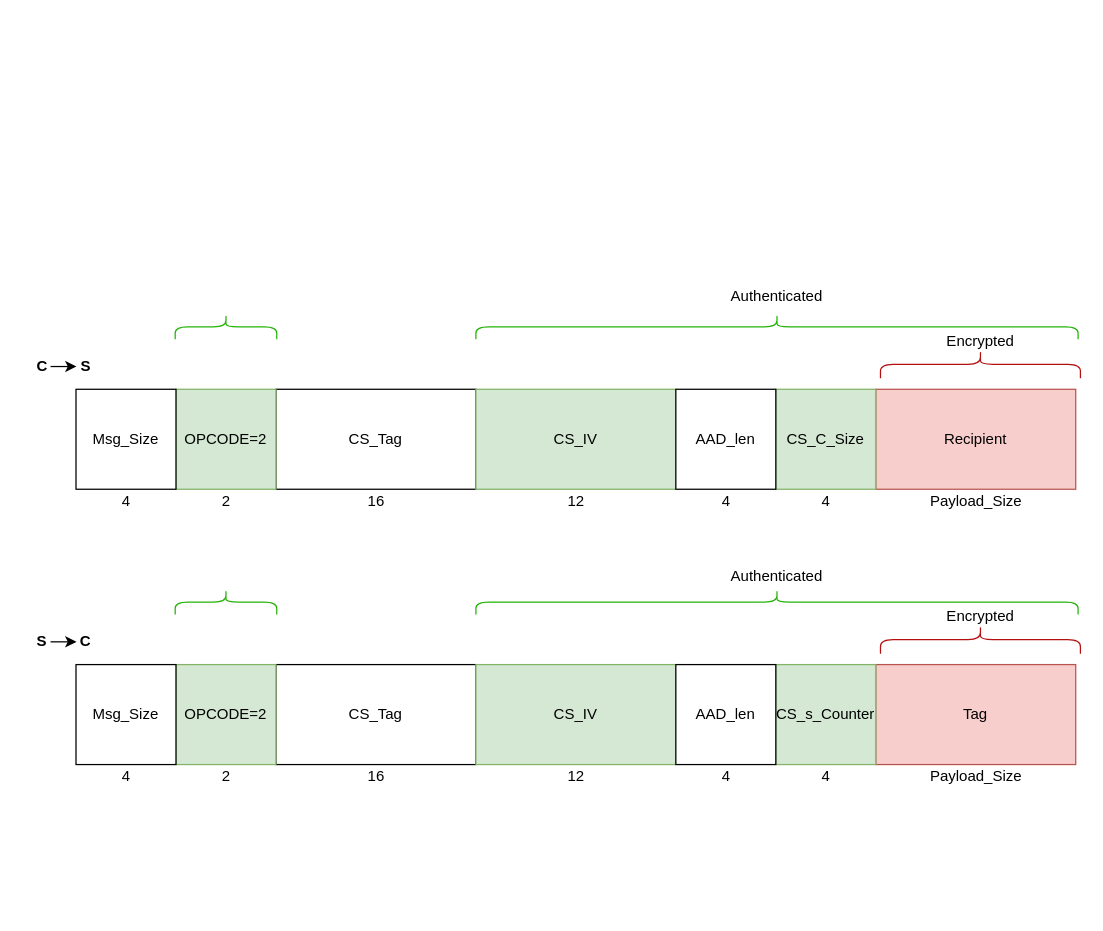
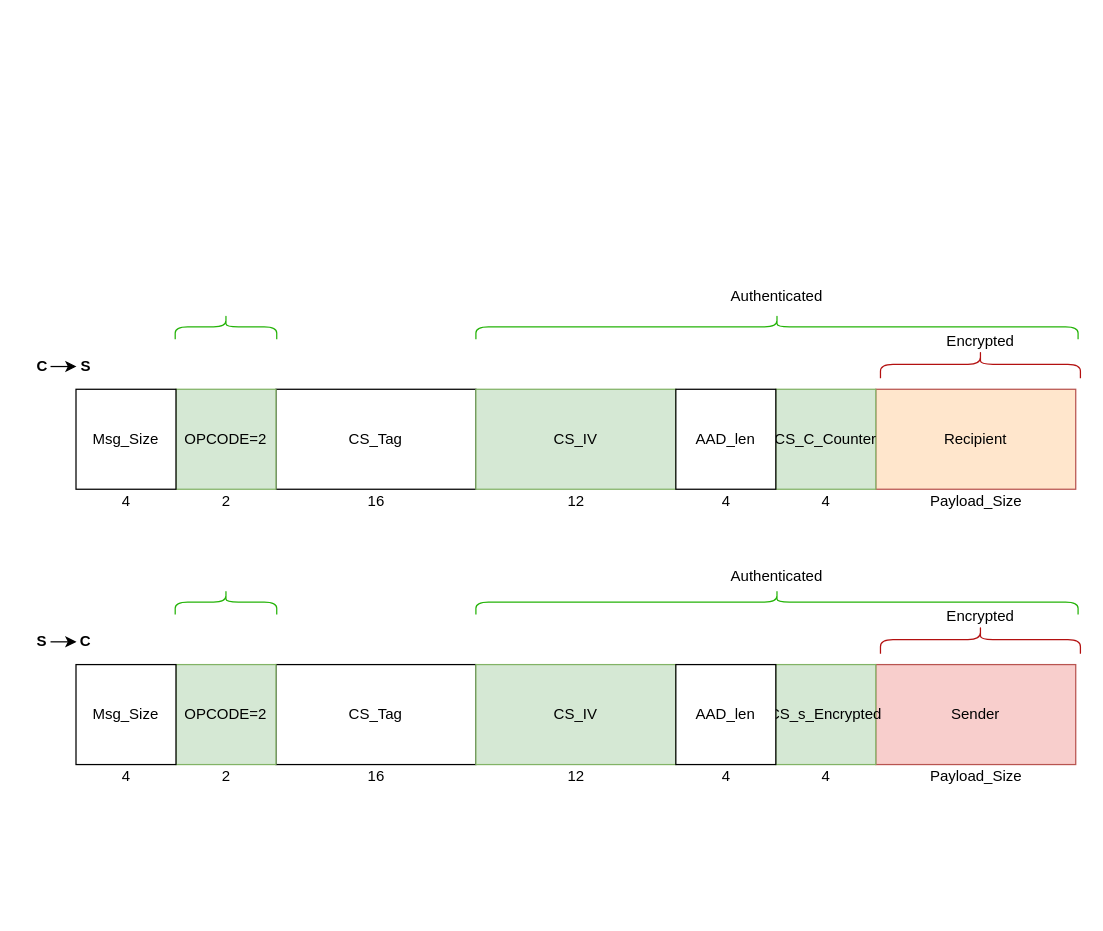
node "CS_C_Size": label "CS_C_Size" -> "CS_C_Counter"
node "Recipient": fillcolor #f8cecc -> #ffe6cc
node "CS_s_Counter": label "CS_s_Counter" -> "CS_s_Encrypted"
node "Tag": label "Tag" -> "Sender"
